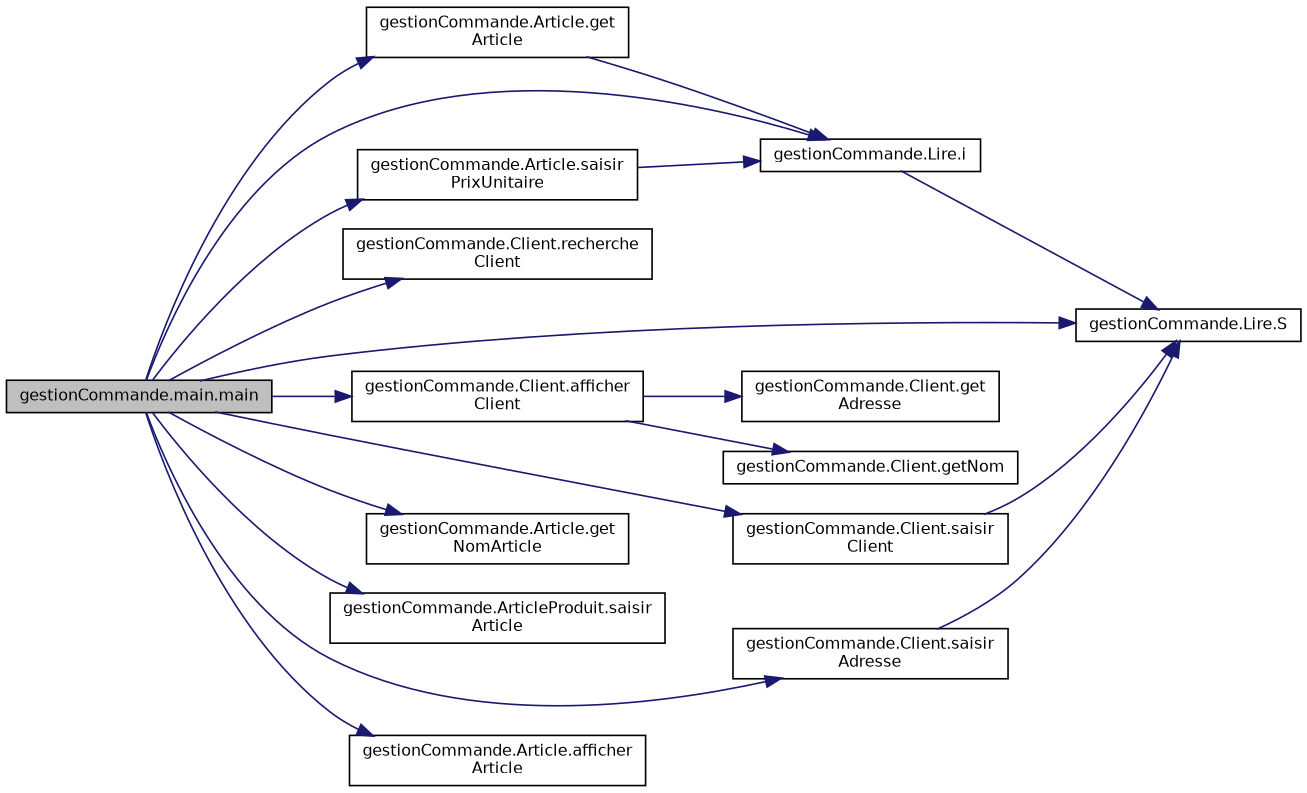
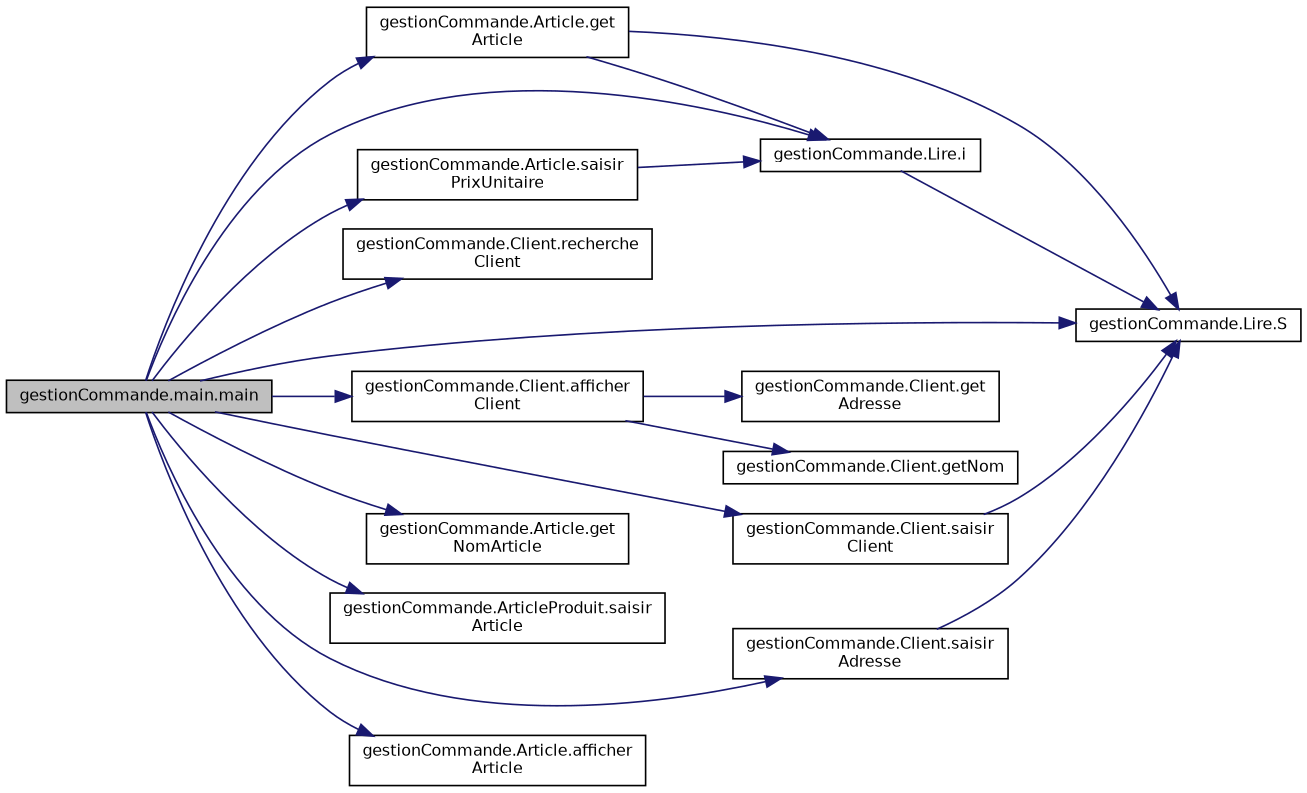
edge "gestionCommande.Article.get Article" -> "gestionCommande.Lire.S": added
